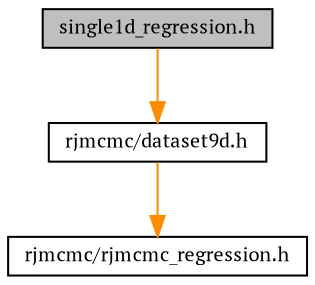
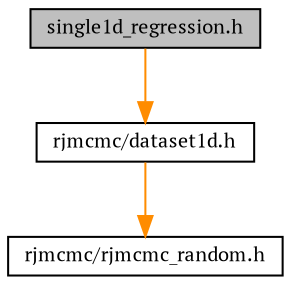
node "rjmcmc/dataset9d.h": label "rjmcmc/dataset9d.h" -> "rjmcmc/dataset1d.h"
node "rjmcmc/rjmcmc_regression.h": label "rjmcmc/rjmcmc_regression.h" -> "rjmcmc/rjmcmc_random.h"
